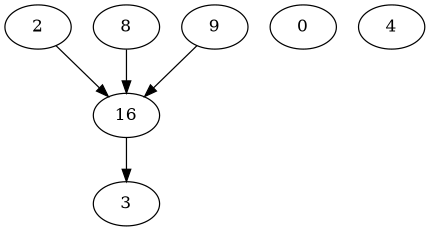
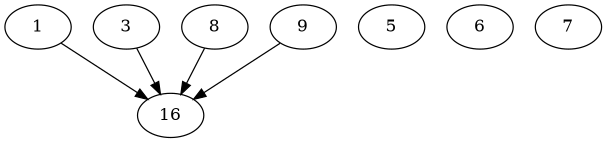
node "2": label "2" -> "1"
node "0": label "0" -> "5"
node "4": label "4" -> "7"
node "6": added
edge "16" -> "3": reversed
